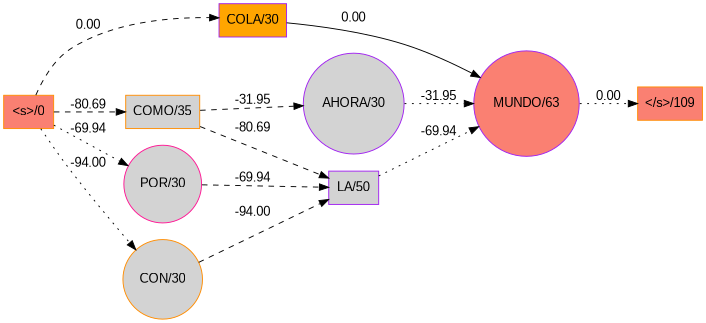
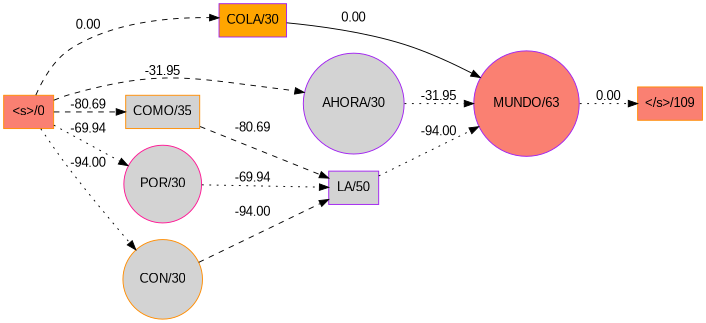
edge "COMO/35" -> "AHORA/30": now "<s>/0" -> "AHORA/30"
edge "LA/50" -> "MUNDO/63": label "-69.94" -> "-94.00"
edge "POR/30" -> "LA/50": style dashed -> dotted
